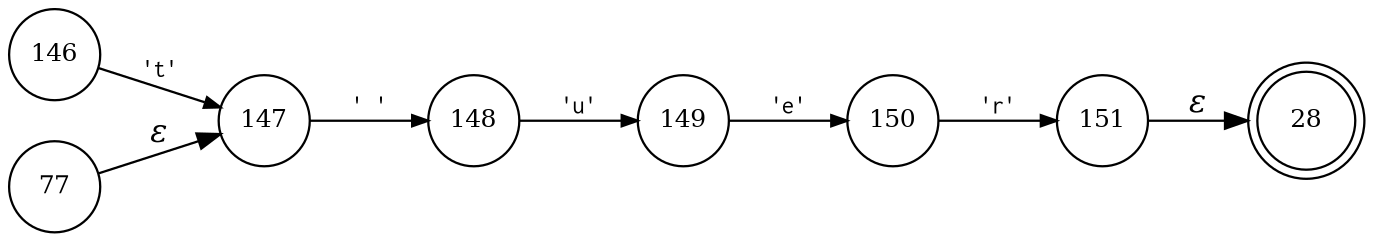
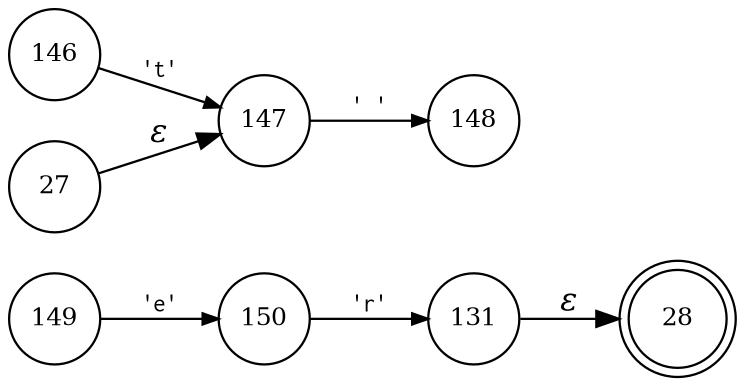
edge "148" -> "149": removed, label "'u'"
node "151": label "151" -> "131"
node "77": label "77" -> "27"
